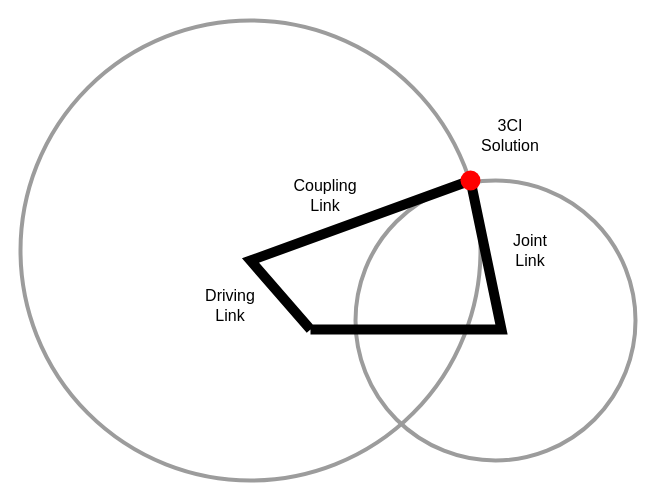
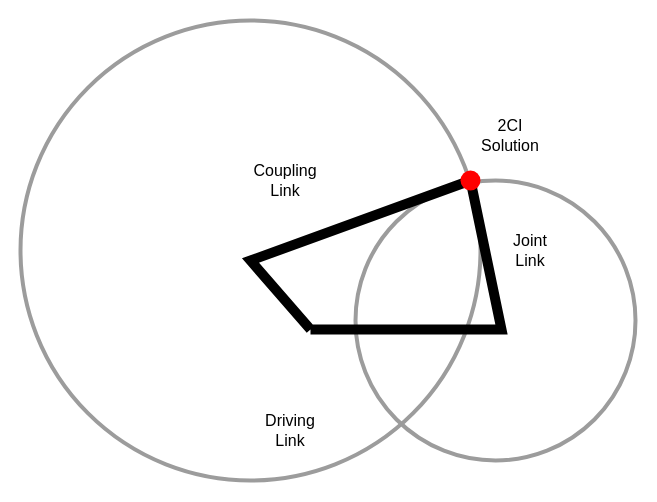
node "3CI Solution": label "3CI Solution" -> "2CI Solution"
node "Coupling Link": moved (326, 196) -> (286, 181)
node "Driving Link": moved (231, 306) -> (291, 431)
